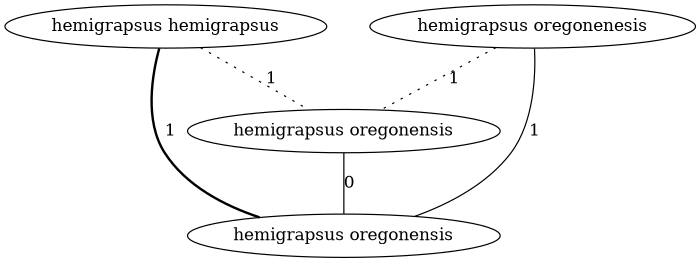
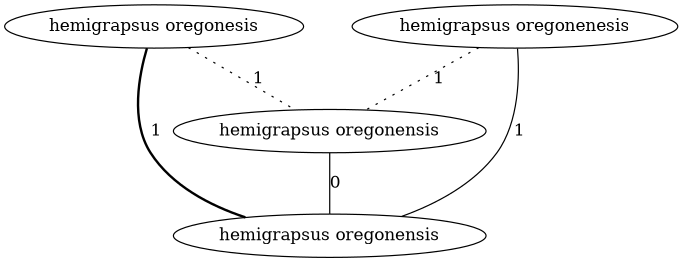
node "hemigrapsus hemigrapsus": label "hemigrapsus hemigrapsus" -> "hemigrapsus oregonesis"
